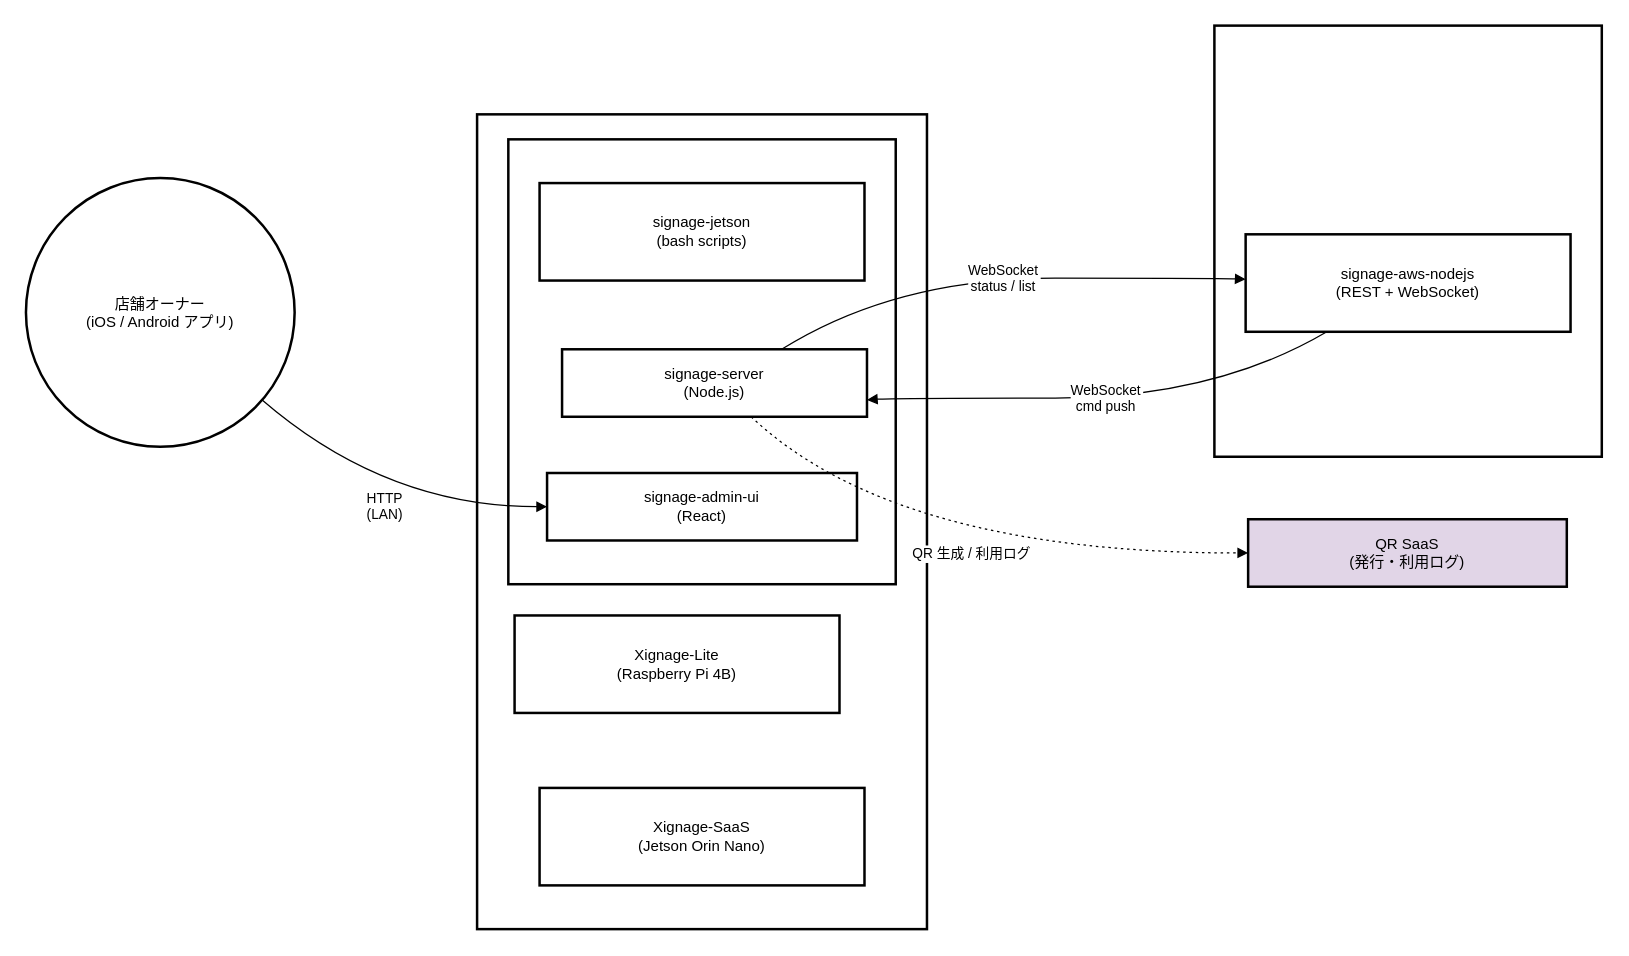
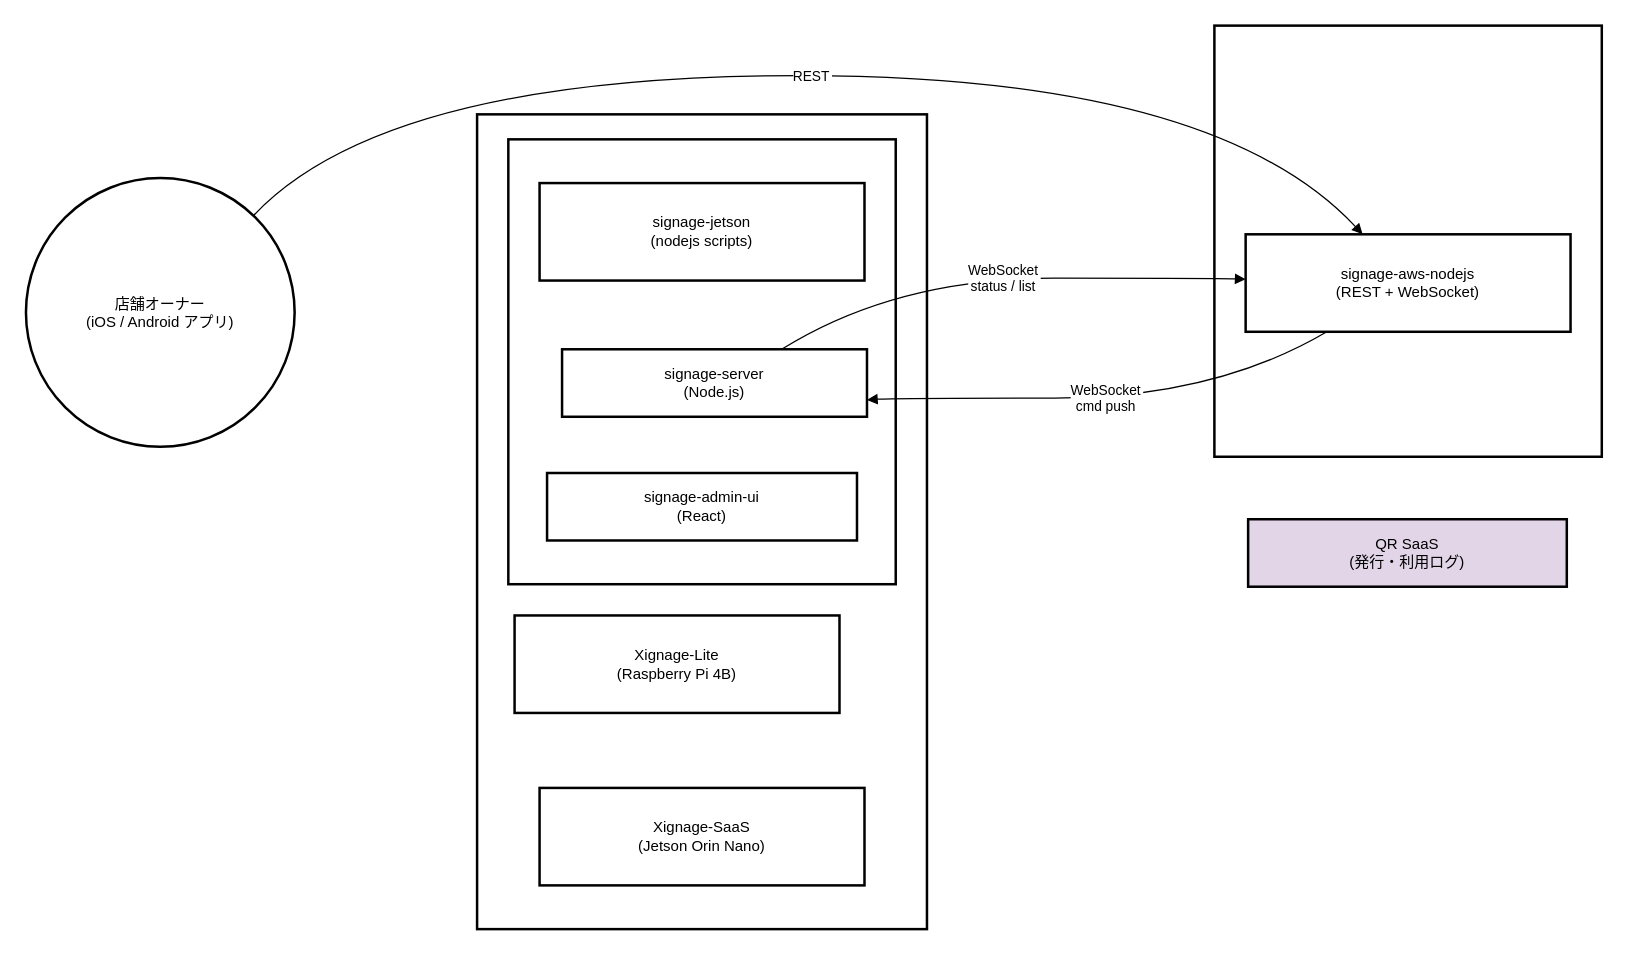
edge "店舗オーナー (iOS / Android アプリ)" -> "signage-aws-nodejs (REST + WebSocket)": added, label "REST"
node "signage-jetson (bash scripts)": label "signage-jetson (bash scripts)" -> "signage-jetson (nodejs scripts)"
edge "店舗オーナー (iOS / Android アプリ)" -> "signage-admin-ui (React)": removed, label "HTTP (LAN)"
edge "signage-server (Node.js)" -> "QR SaaS (発行・利用ログ)": removed, label "QR 生成 / 利用ログ"
